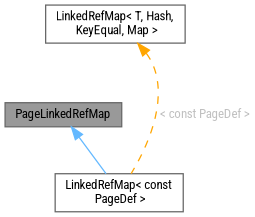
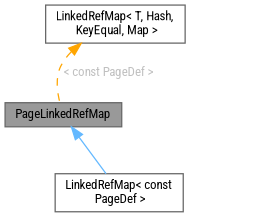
edge "LinkedRefMap< const PageDef >" -> "LinkedRefMap< T, Hash, KeyEqual, Map >": now "PageLinkedRefMap" -> "LinkedRefMap< T, Hash, KeyEqual, Map >"
